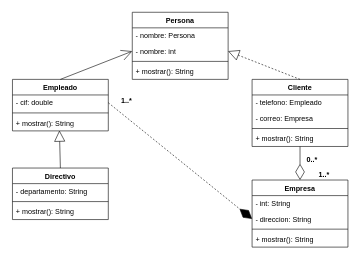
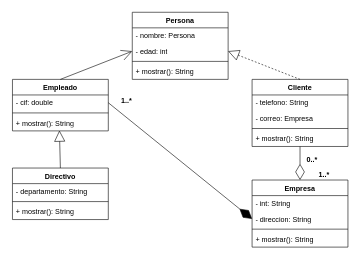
node "- nombre: int": label "- nombre: int" -> "- edad: int"
node "- telefono: Empleado": label "- telefono: Empleado" -> "- telefono: String"
edge "- cif: double" -> "- direccion: String": style dashed -> solid
